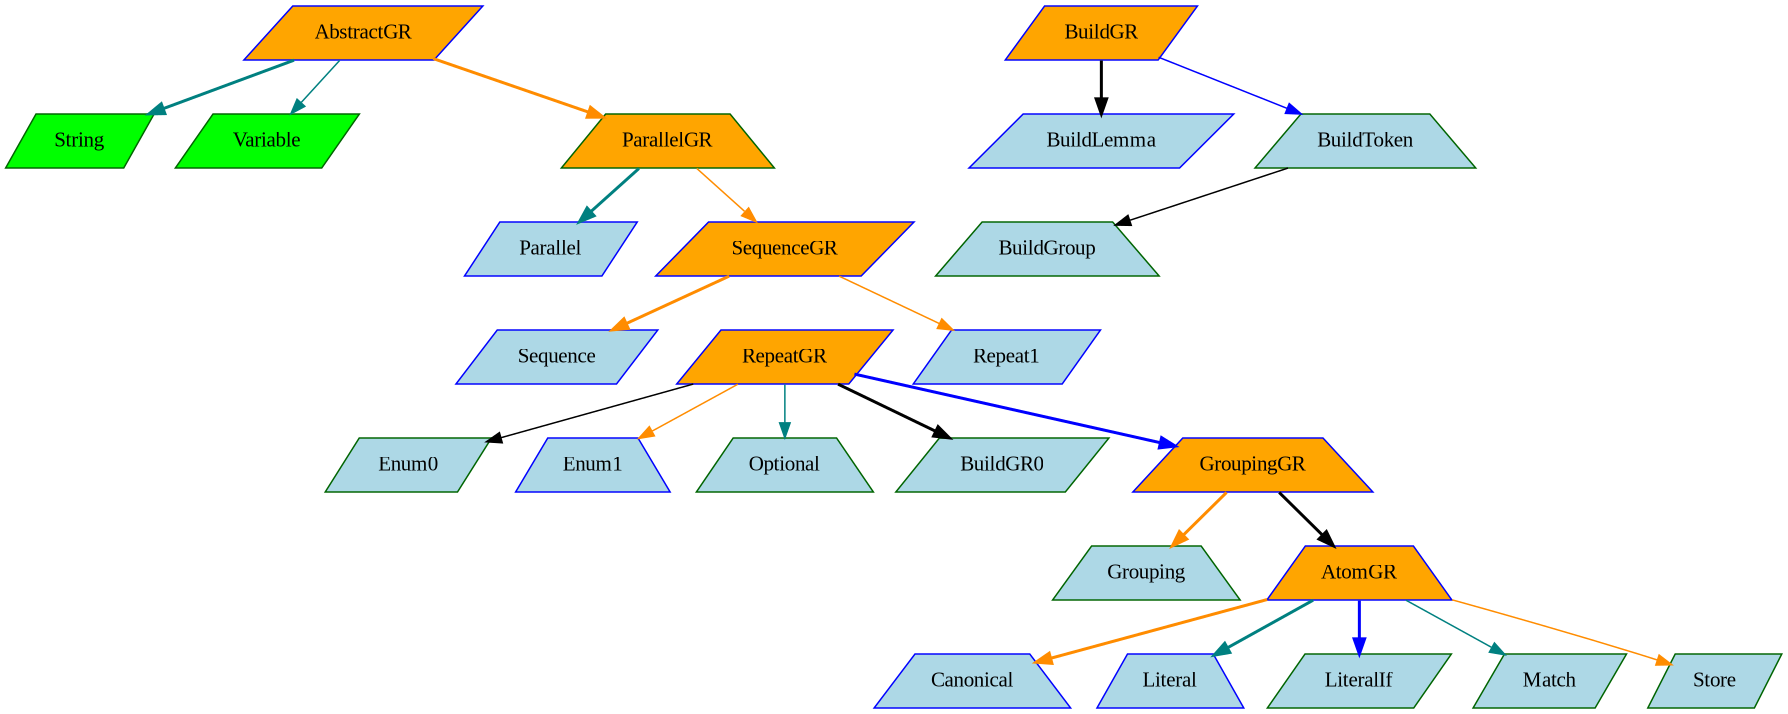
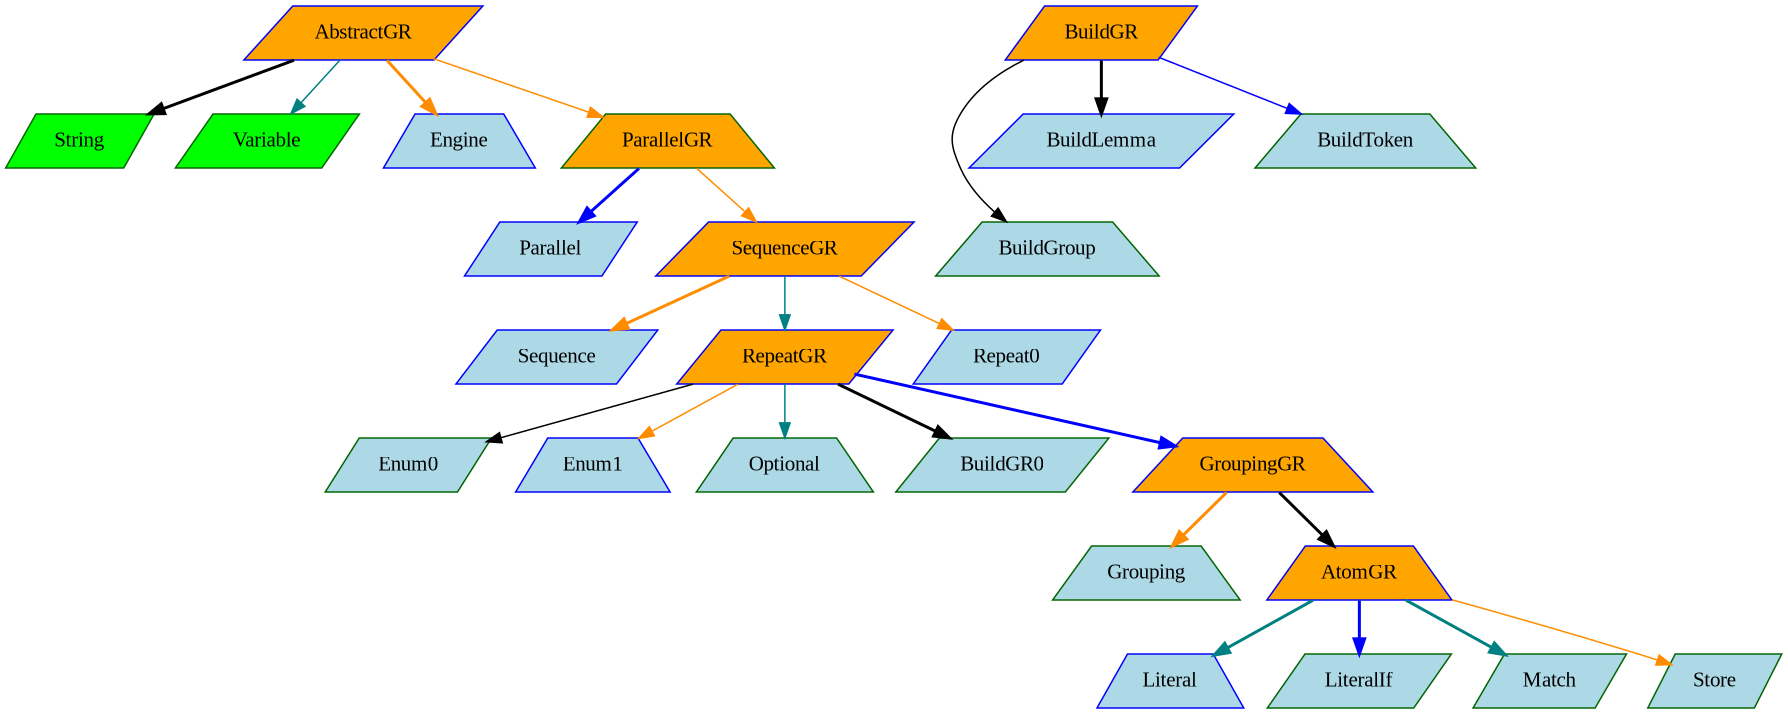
edge "AbstractGR" -> "String": color teal -> black
edge "AbstractGR" -> "ParallelGR": style bold -> solid
node "Engine": added
edge "ParallelGR" -> "Parallel": color teal -> blue
edge "BuildToken" -> "BuildGroup": now "BuildGR" -> "BuildGroup"
edge "SequenceGR" -> "RepeatGR": added
node "Repeat1": label "Repeat1" -> "Repeat0"
edge "AtomGR" -> "Match": style solid -> bold
node "Canonical": removed
